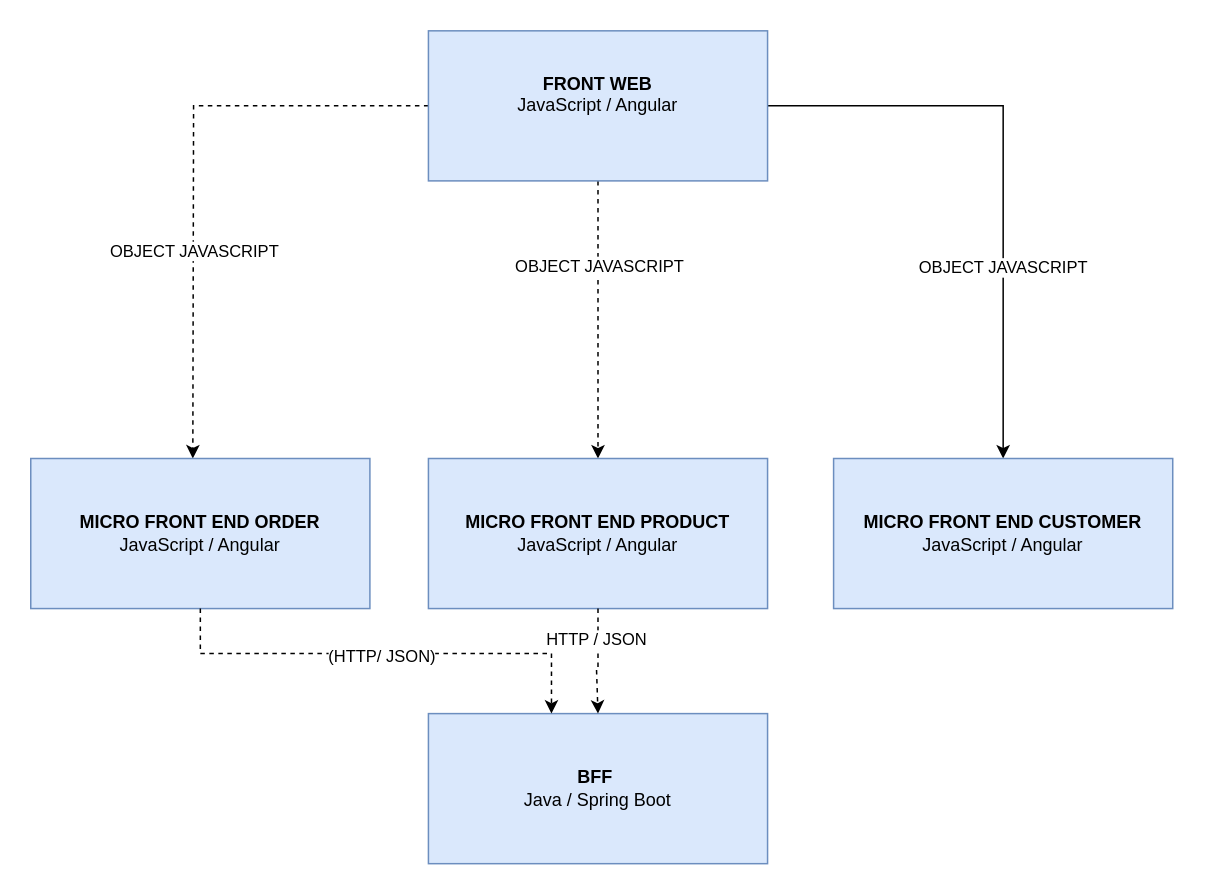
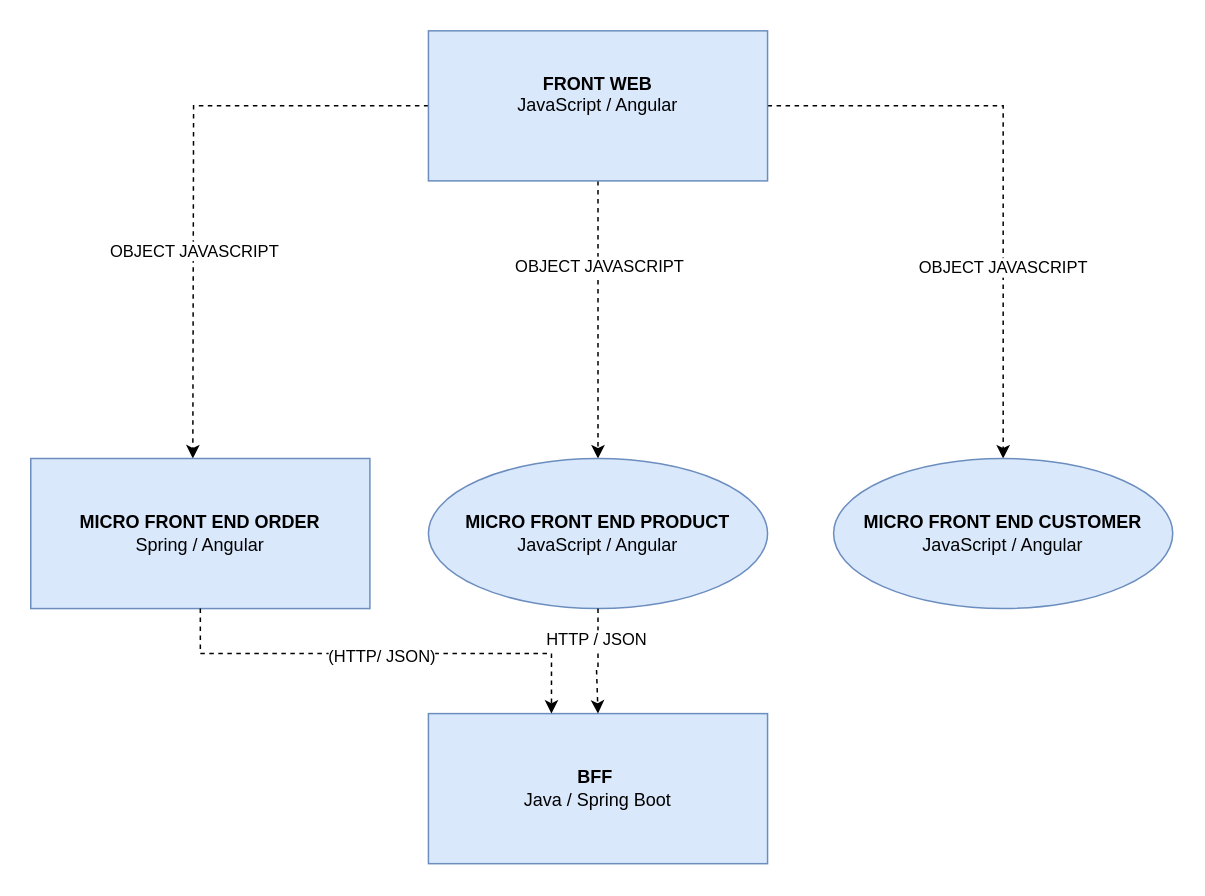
edge "FRONT WEB JavaScript / Angular" -> "MICRO FRONT END CUSTOMERJavaScript / Angular": style solid -> dashed
node "MICRO FRONT END ORDER JavaScript / Angular": label "MICRO FRONT END ORDER JavaScript / Angular" -> "MICRO FRONT END ORDER Spring / Angular"
node "MICRO FRONT END PRODUCTJavaScript / Angular": shape rectangle -> ellipse
node "MICRO FRONT END CUSTOMERJavaScript / Angular": shape rectangle -> ellipse
